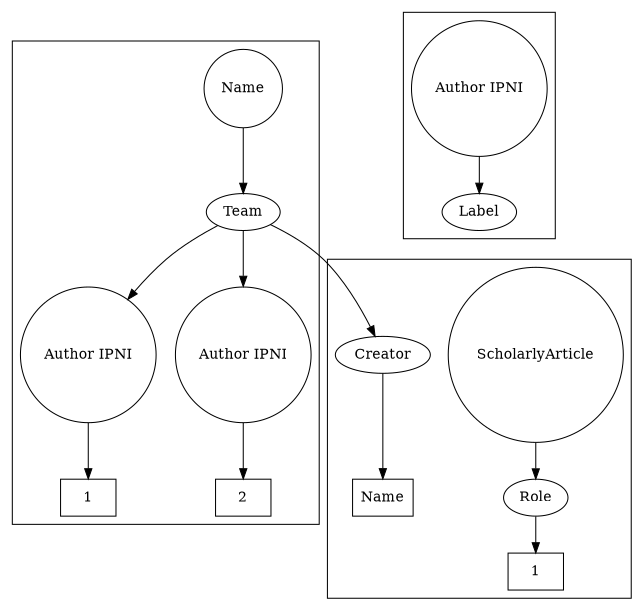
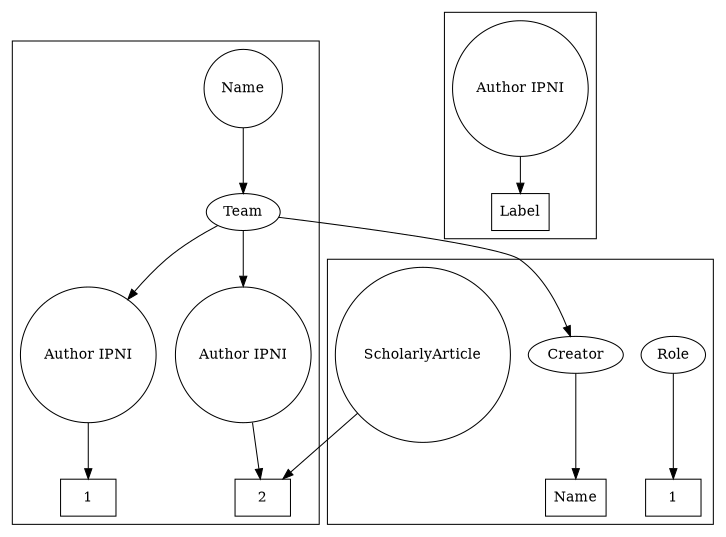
node "Label": shape ellipse -> box
edge "ScholarlyArticle" -> "Role": now "ScholarlyArticle" -> "2"
